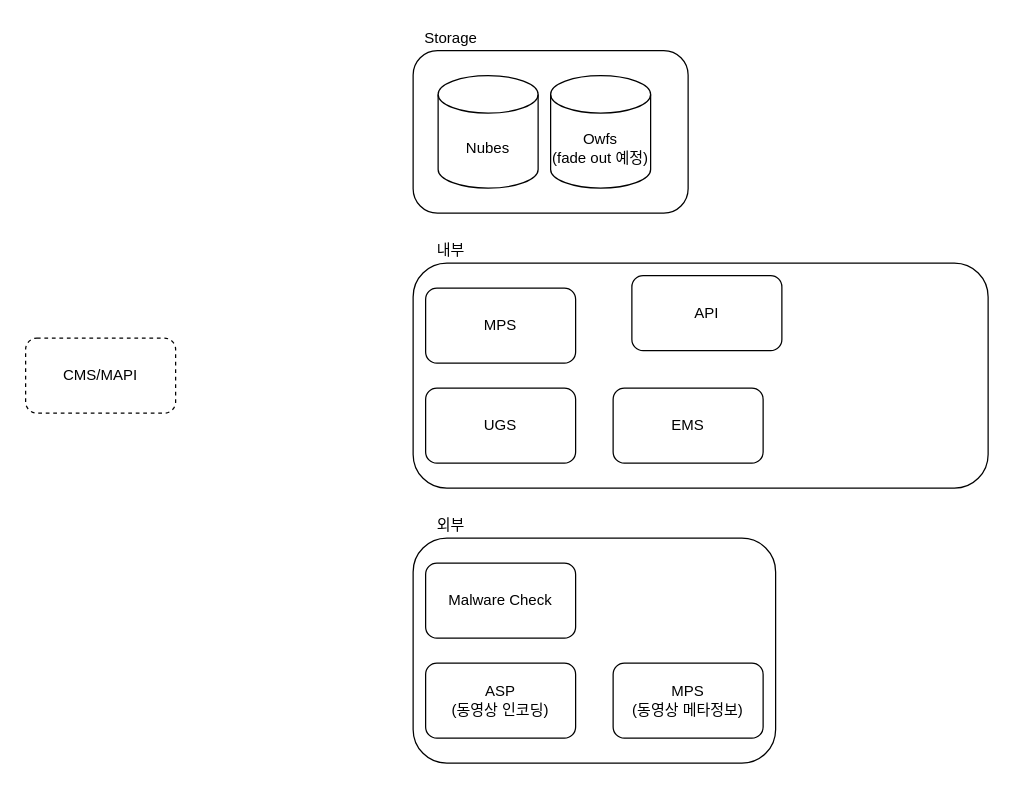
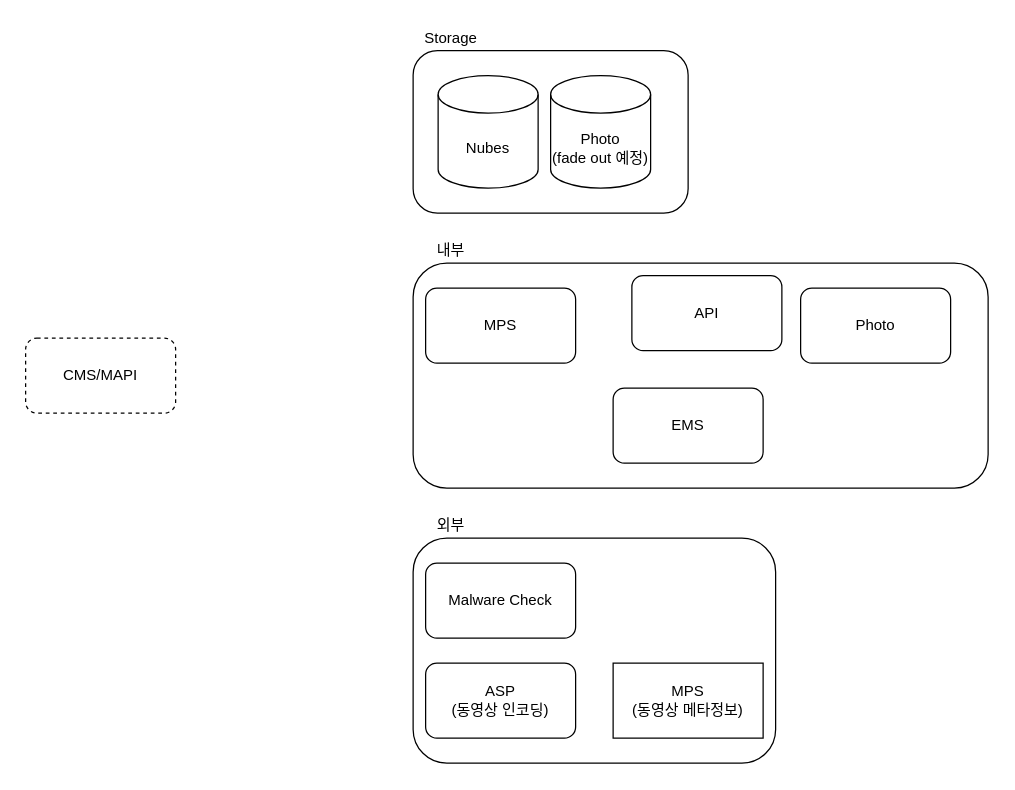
node "Owfs (fade out 예정)": label "Owfs (fade out 예정)" -> "Photo (fade out 예정)"
node "Photo": added
node "UGS": removed
node "MPS (동영상 메타정보)": shape rounded rectangle -> rectangle
